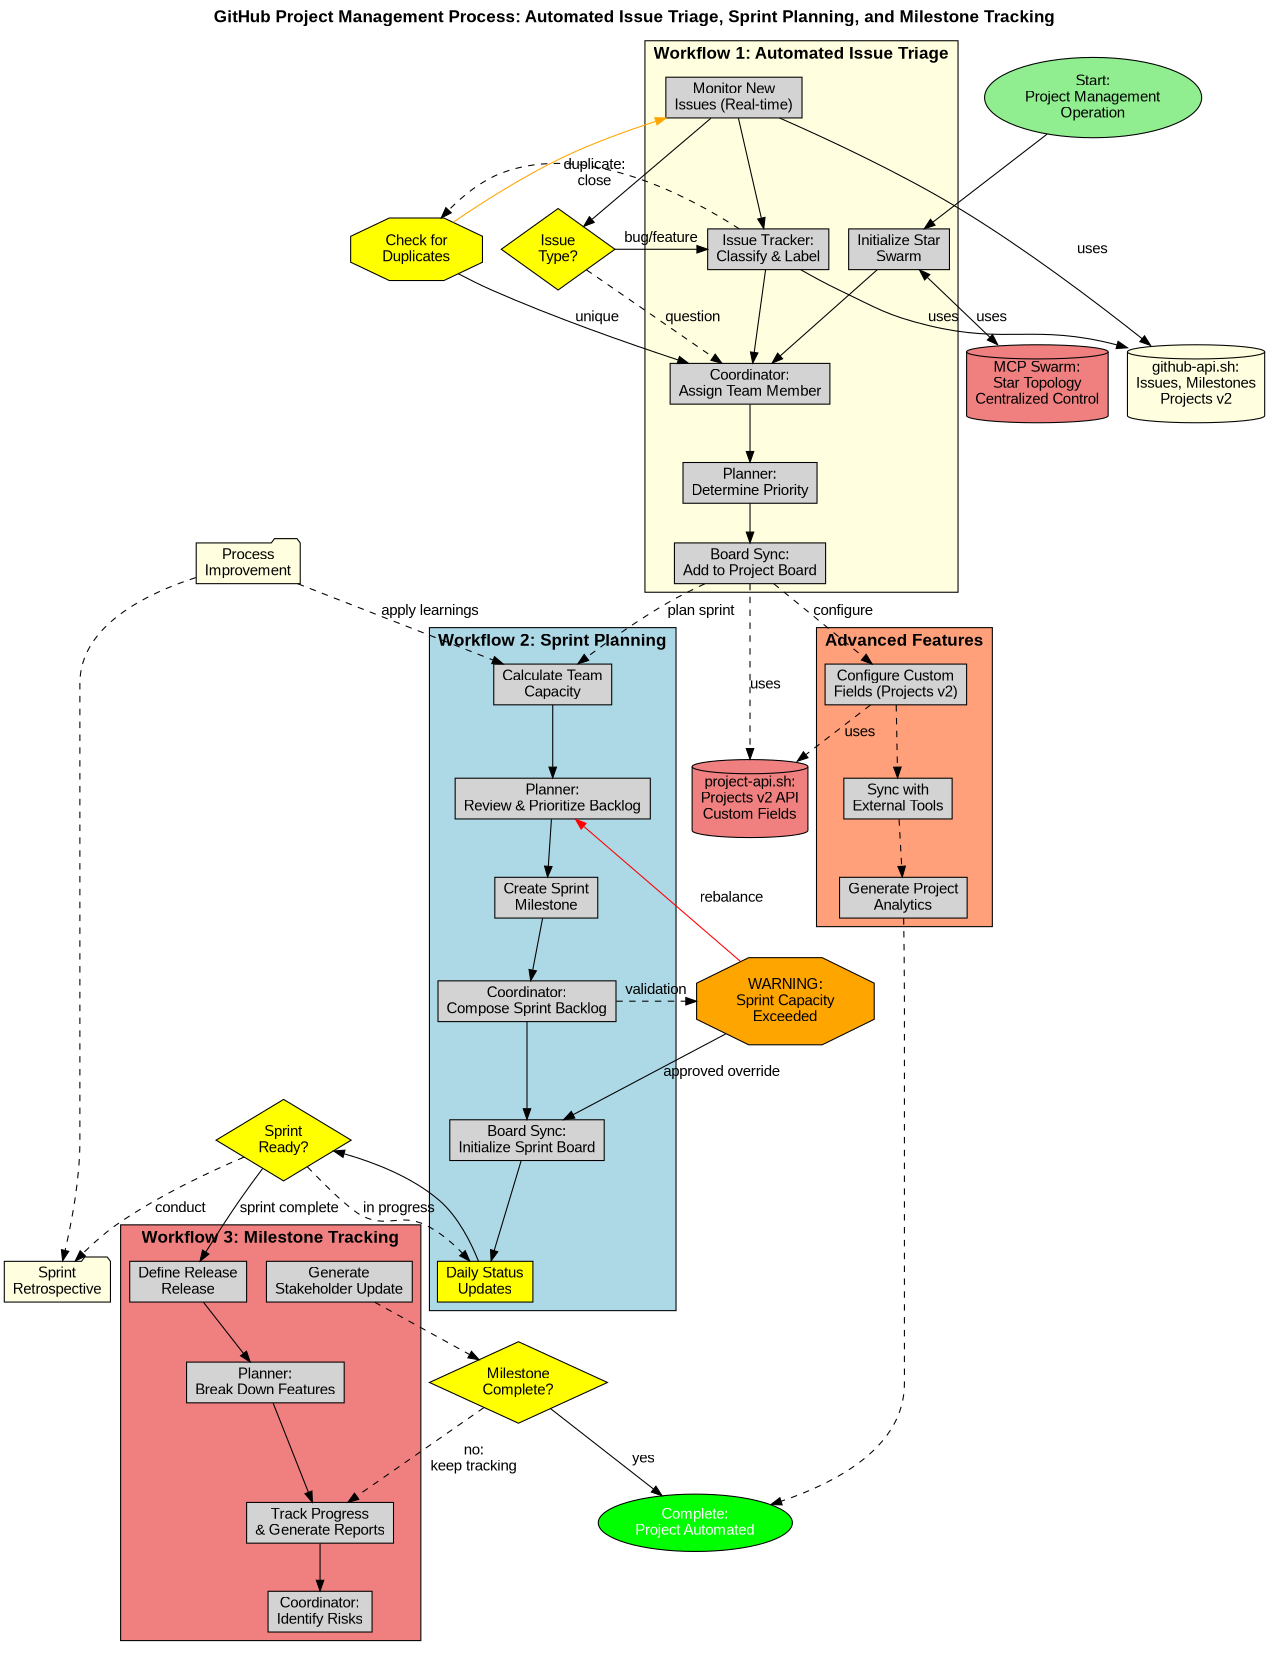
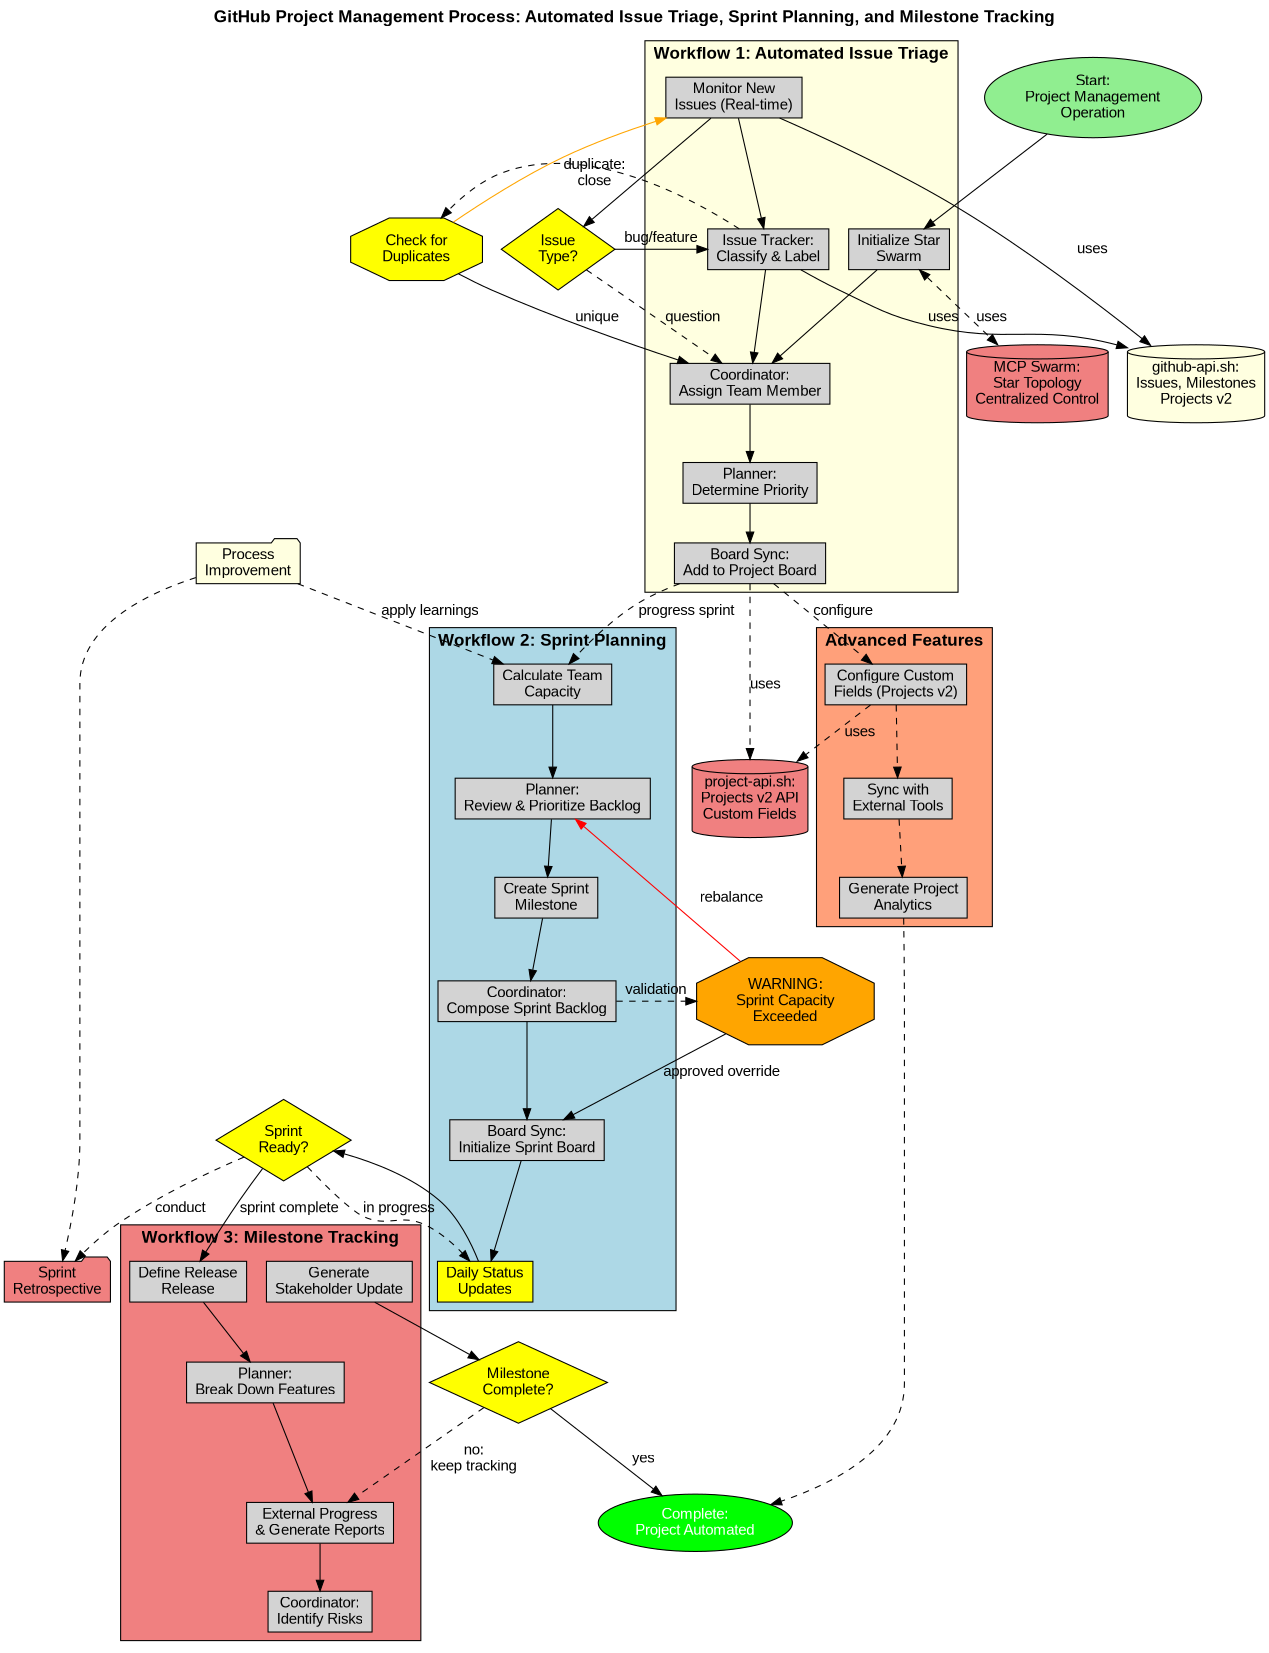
edge "Initialize Star Swarm" -- "MCP Swarm: Star Topology Centralized Control": style solid -> dashed
edge "Board Sync: Add to Project Board" -> "Calculate Team Capacity": label "plan sprint" -> "progress sprint"
node "Sprint Retrospective": fillcolor lightyellow -> lightcoral
edge "Generate Stakeholder Update" -> "Milestone Complete?": style dashed -> solid
node "Track Progress & Generate Reports": label "Track Progress & Generate Reports" -> "External Progress & Generate Reports"
